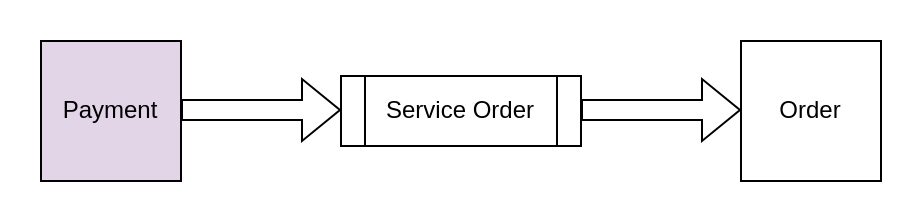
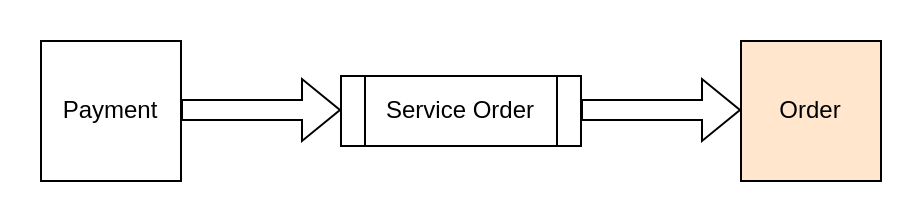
node "Payment": fillcolor #e1d5e7 -> #ffffff
node "Order": fillcolor #ffffff -> #ffe6cc
